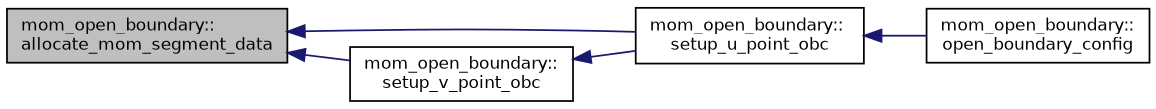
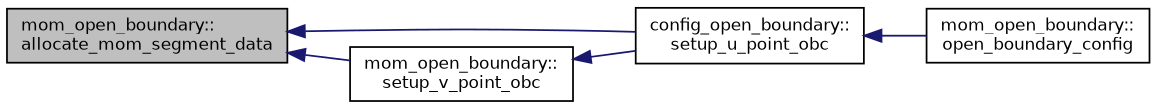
node "mom_open_boundary:: setup_u_point_obc": label "mom_open_boundary:: setup_u_point_obc" -> "config_open_boundary:: setup_u_point_obc"
